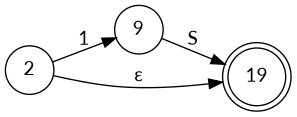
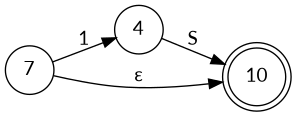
node "9": label "9" -> "4"
node "2": label "2" -> "7"
node "19": label "19" -> "10"
